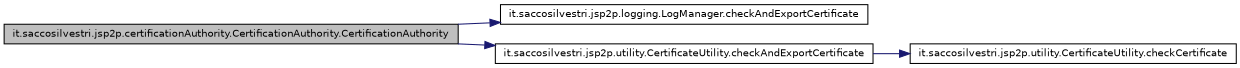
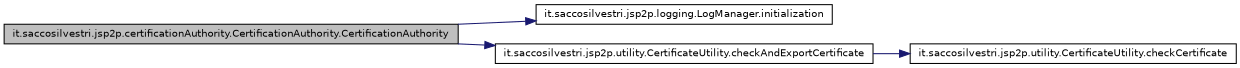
node "it.saccosilvestri.jsp2p.logging.LogManager.checkAndExportCertificate": label "it.saccosilvestri.jsp2p.logging.LogManager.checkAndExportCertificate" -> "it.saccosilvestri.jsp2p.logging.LogManager.initialization"
